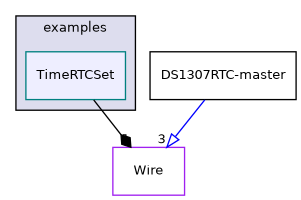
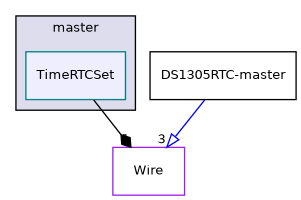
cluster "examples": label "examples" -> "master"
node "DS1307RTC-master": label "DS1307RTC-master" -> "DS1305RTC-master"
